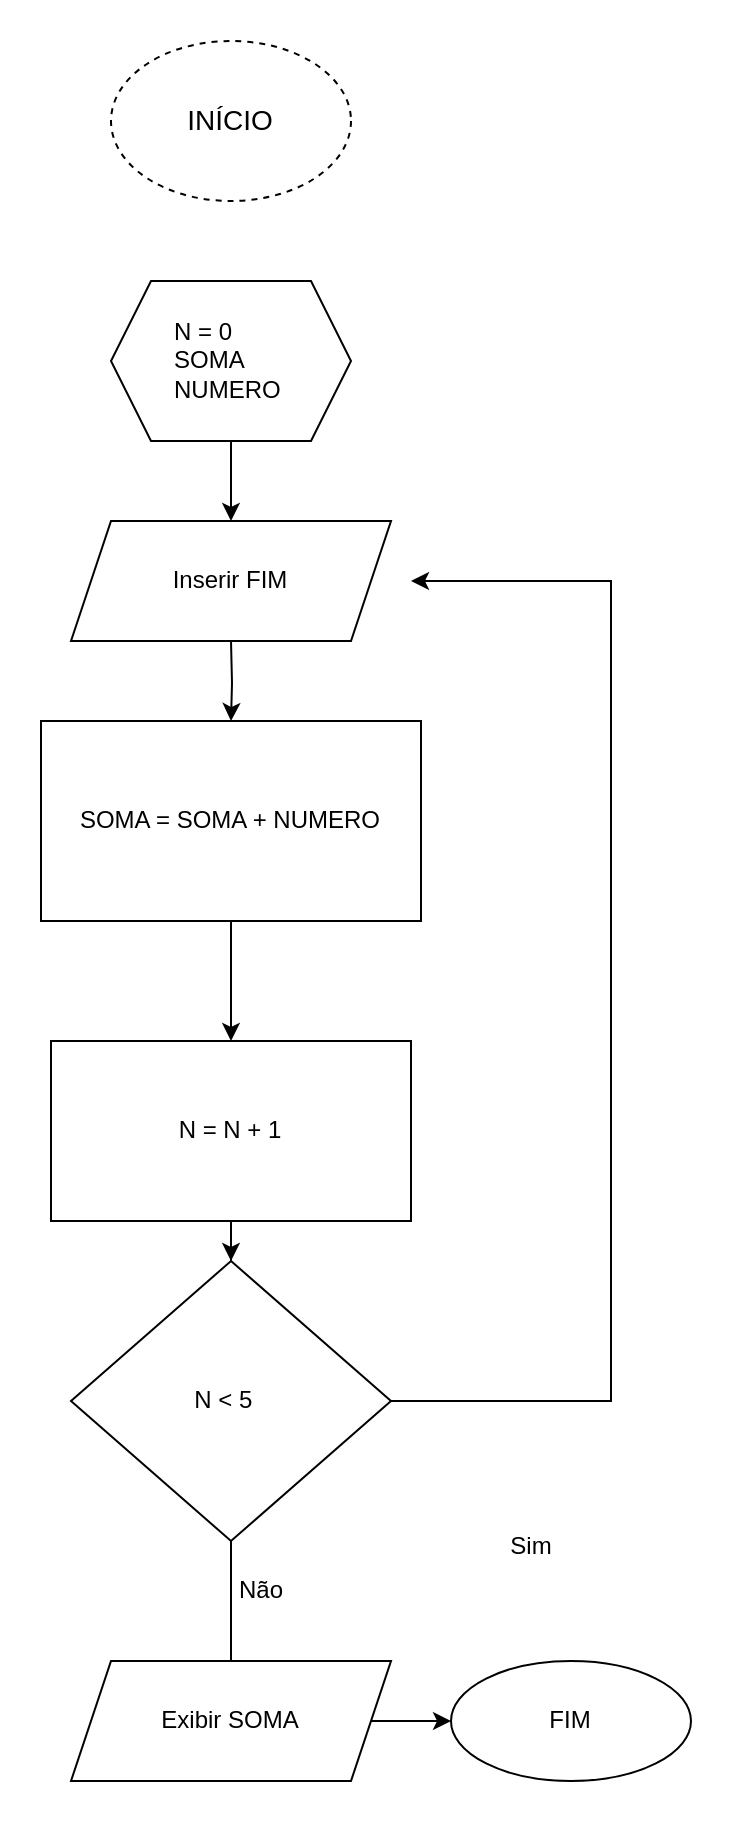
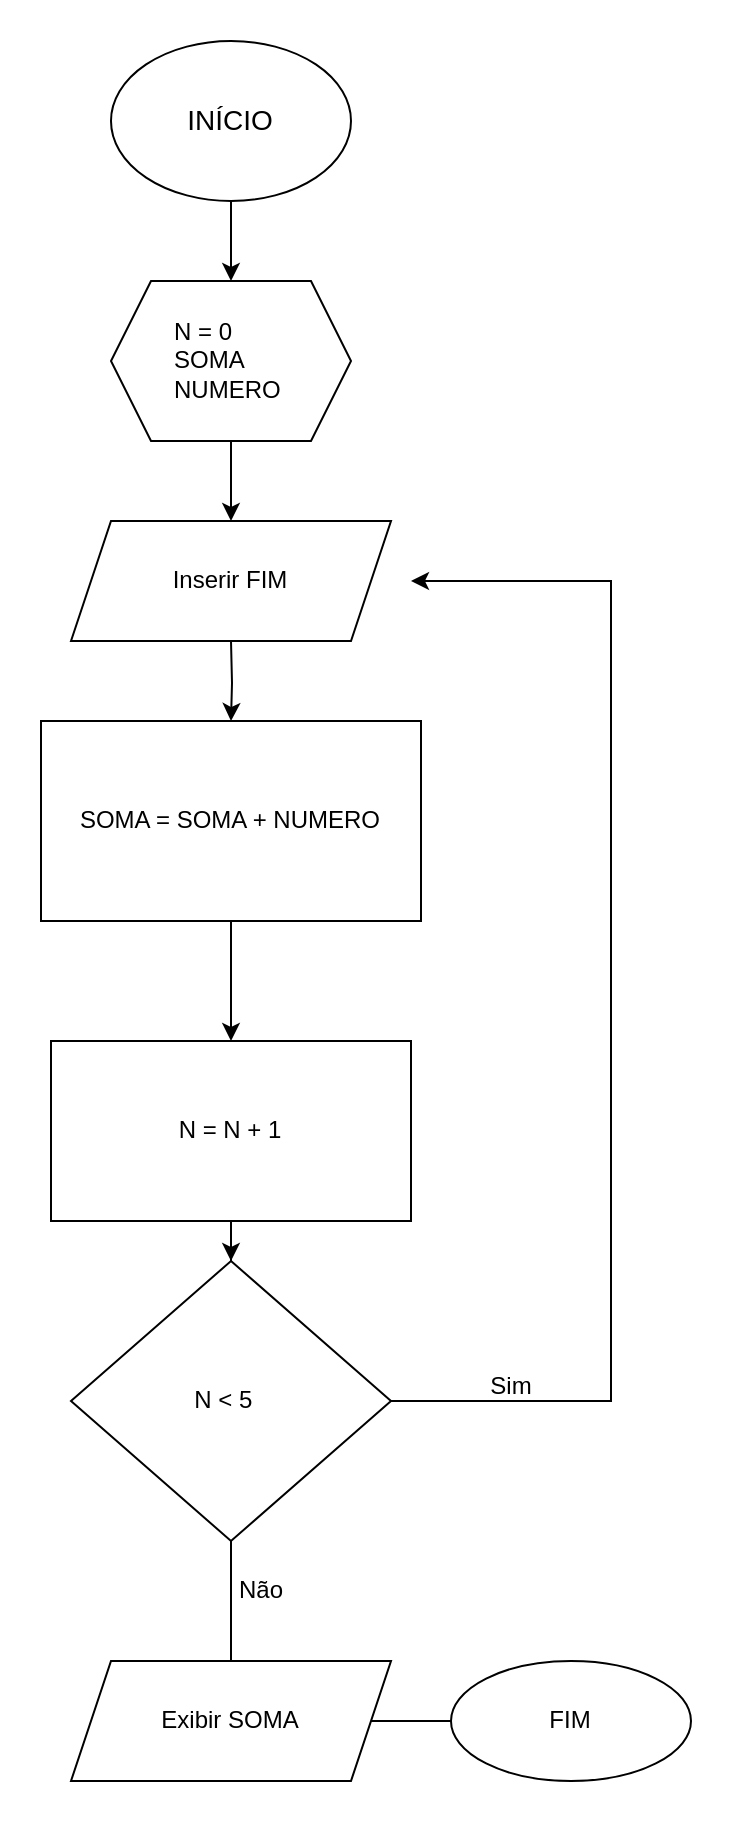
node "INÍCIO": style dashed -> solid
edge "INÍCIO" -> "N = 0 SOMA NUMERO": added
node "Sim": moved (531, 1547) -> (511, 1387)
edge "Exibir SOMA" -> "FIM": arrowhead classic -> none
